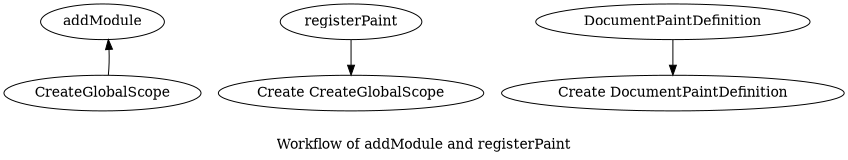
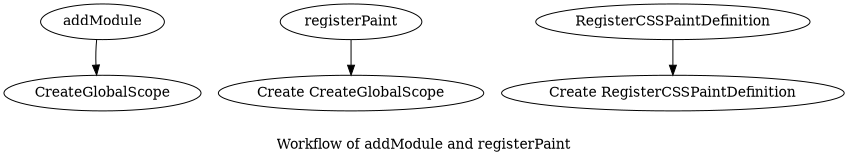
node "DocumentPaintDefinition": label "DocumentPaintDefinition" -> "RegisterCSSPaintDefinition"
edge "CreateGlobalScope" -> "addModule": reversed
node "Create DocumentPaintDefinition": label "Create DocumentPaintDefinition" -> "Create RegisterCSSPaintDefinition"
